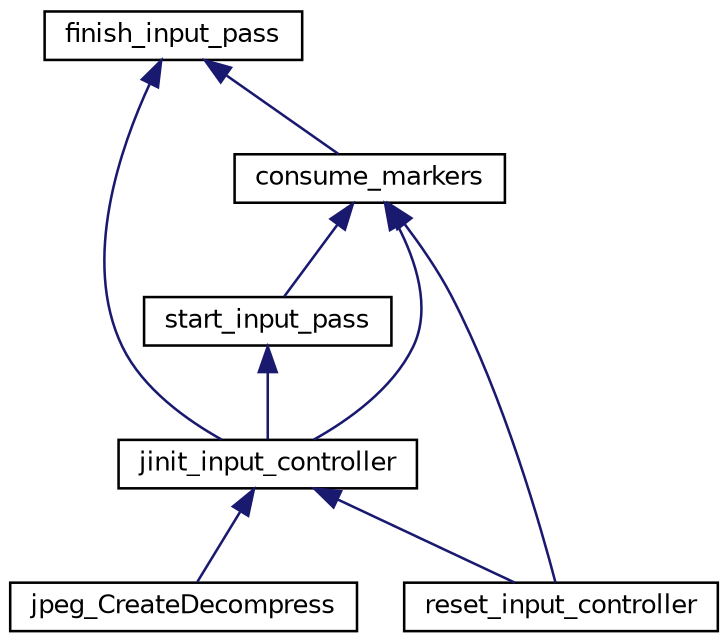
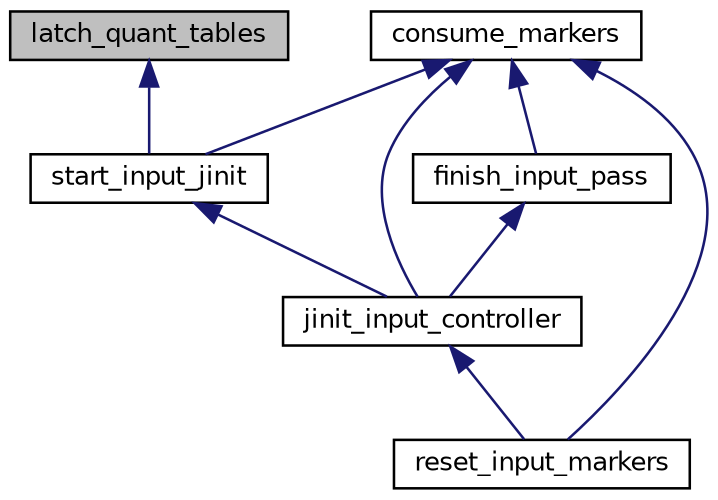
node "latch_quant_tables": added
edge "consume_markers" -> "finish_input_pass": reversed
node "start_input_pass": label "start_input_pass" -> "start_input_jinit"
node "jpeg_CreateDecompress": removed
node "reset_input_controller": label "reset_input_controller" -> "reset_input_markers"
